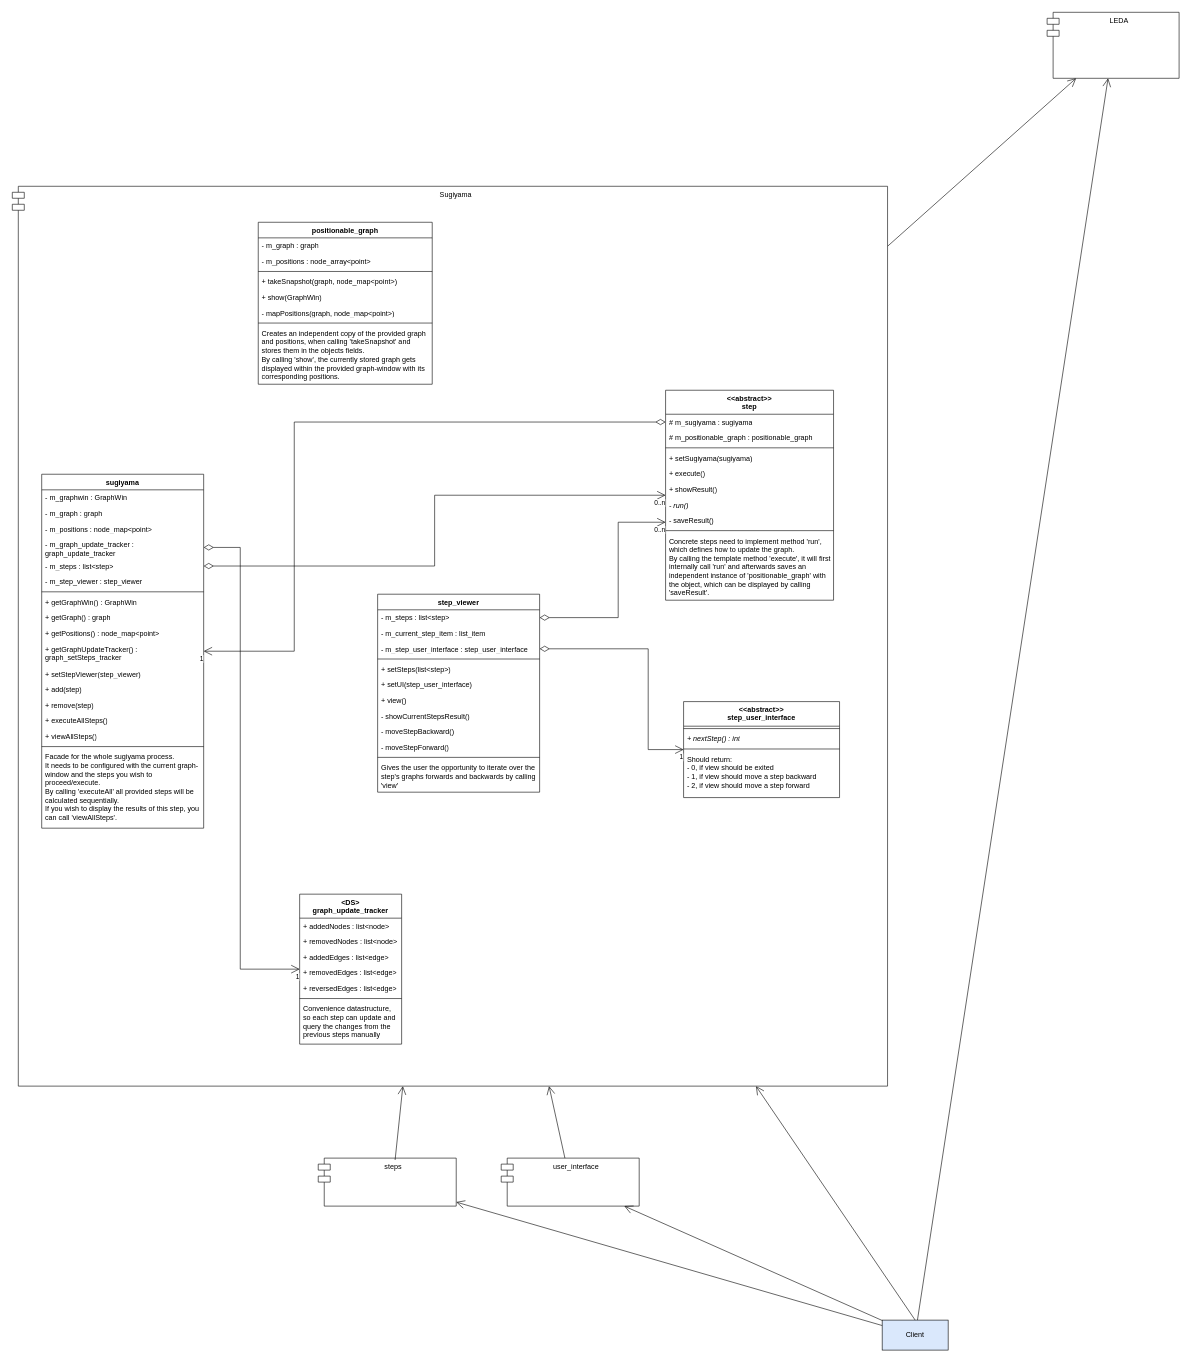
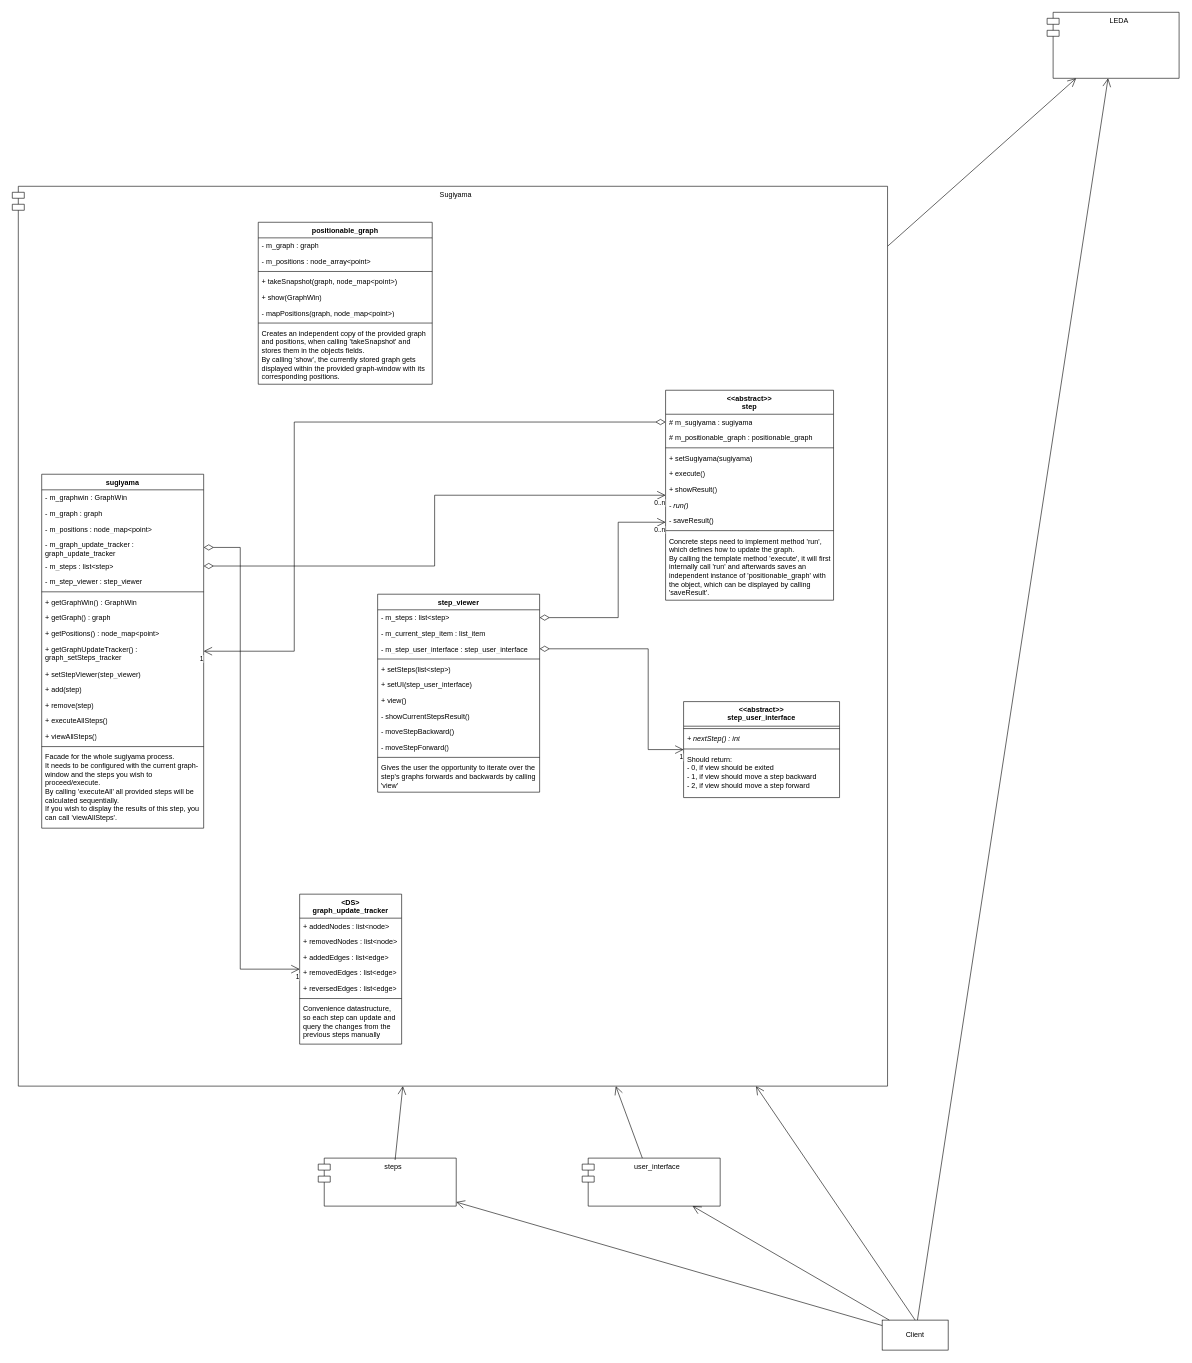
node "user_interface": moved (570, 1182) -> (651, 1182)
node "Client": fillcolor #dae8fc -> #ffffff
